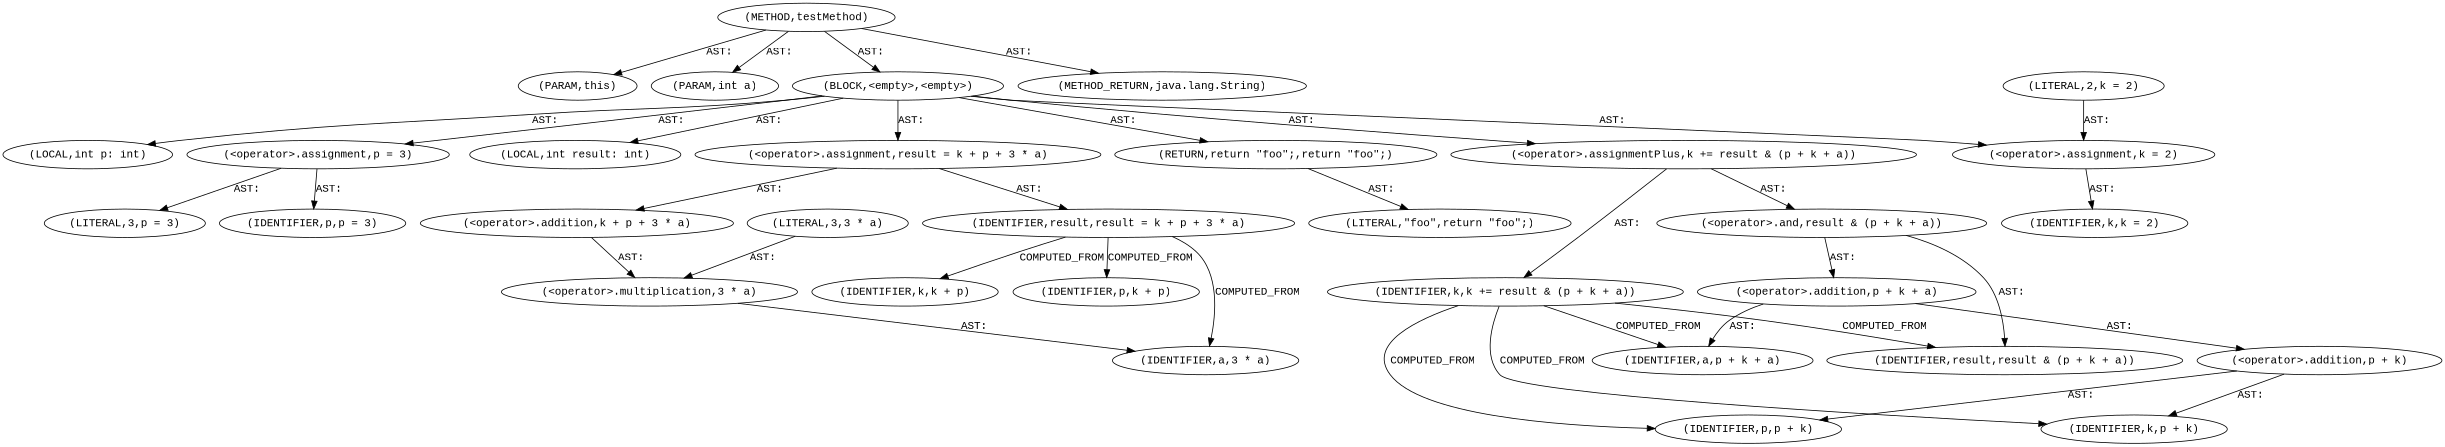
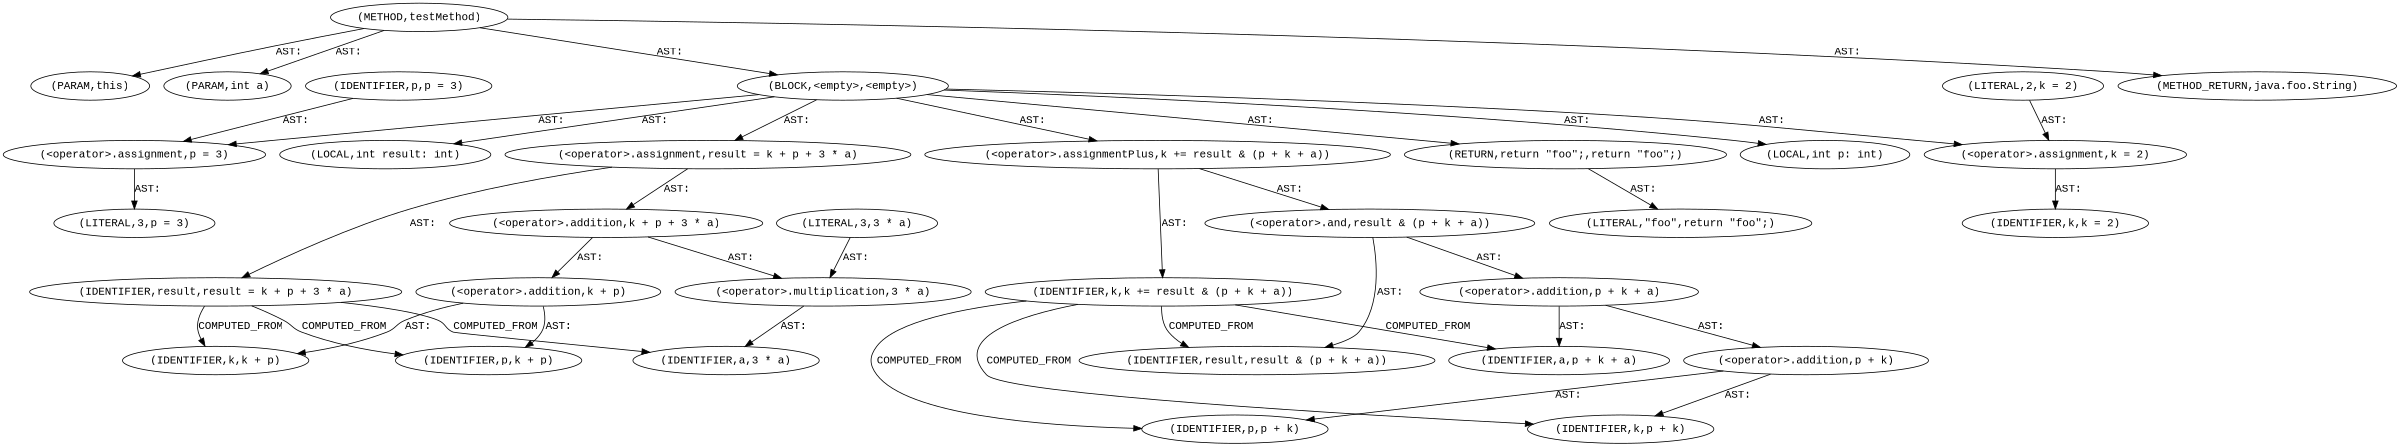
node "(METHOD_RETURN,java.lang.String)": label "(METHOD_RETURN,java.lang.String)" -> "(METHOD_RETURN,java.foo.String)"
edge "(<operator>.assignment,p = 3)" -> "(IDENTIFIER,p,p = 3)": reversed
node "(<operator>.addition,k + p)": added
